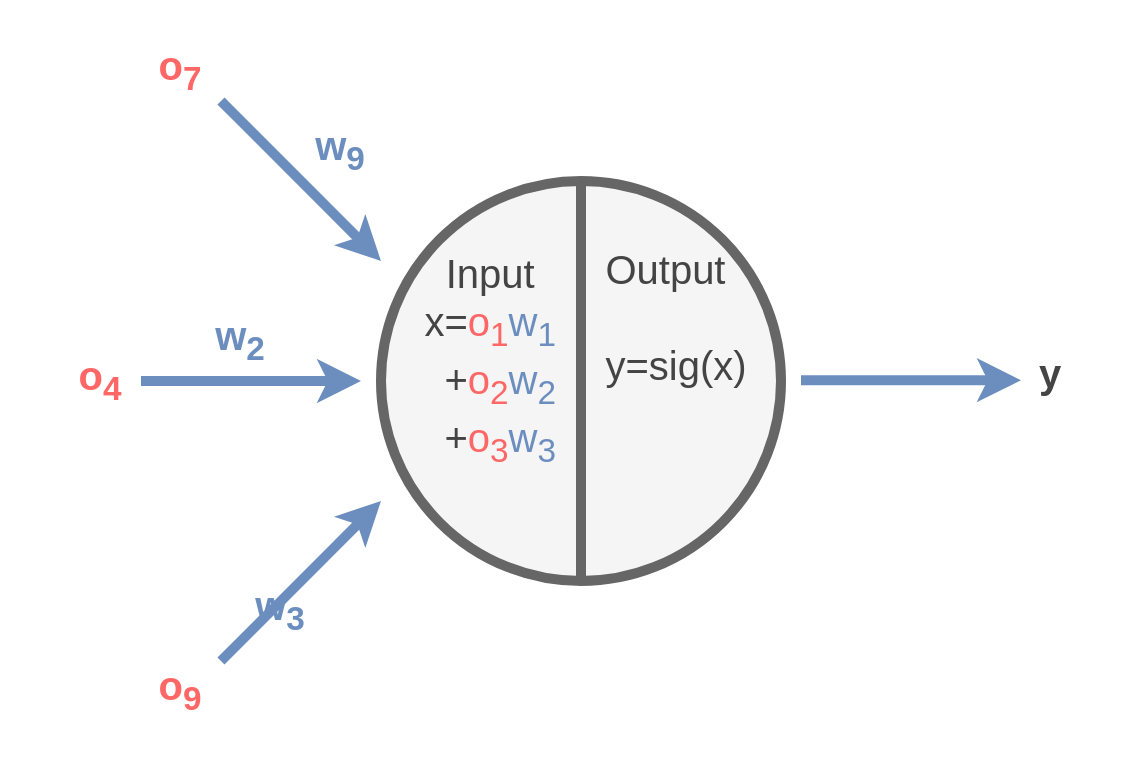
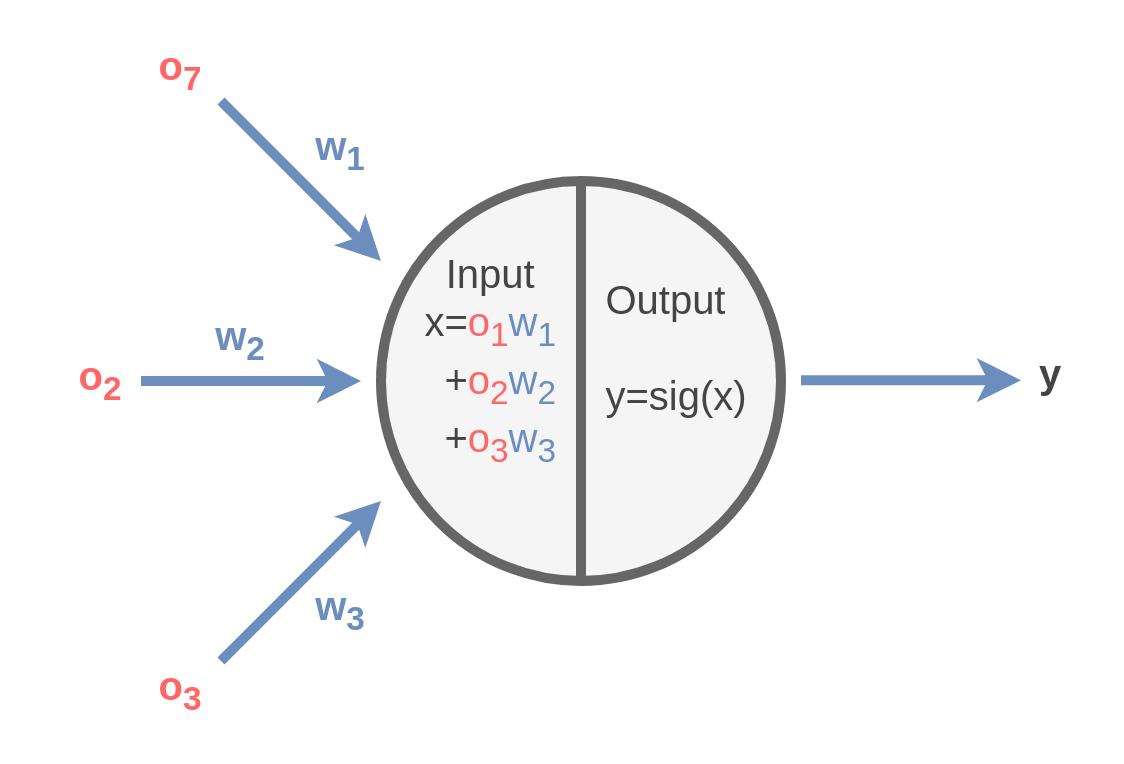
node "w9": label "w9" -> "w1"
node "Output y=sig(x)": moved (677, 316) -> (677, 346)
node "o4": label "o4" -> "o2"
node "w3": moved (281, 611) -> (341, 611)
node "o9": label "o9" -> "o3"
